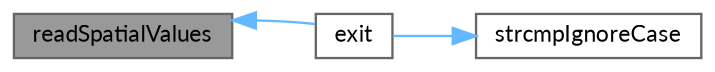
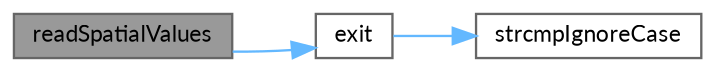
edge "exit" -> "readSpatialValues": reversed
